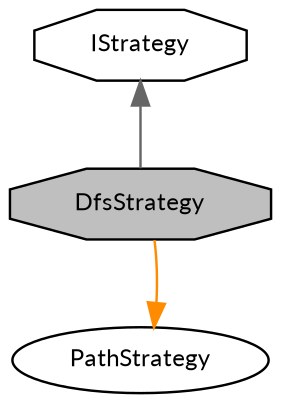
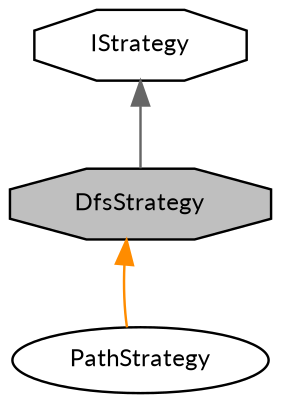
edge "DfsStrategy" -> "PathStrategy": reversed
